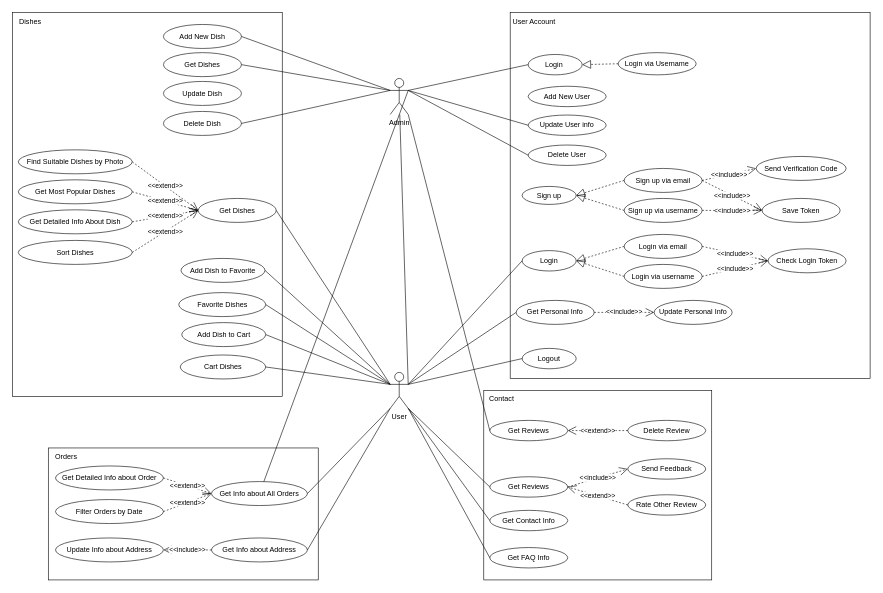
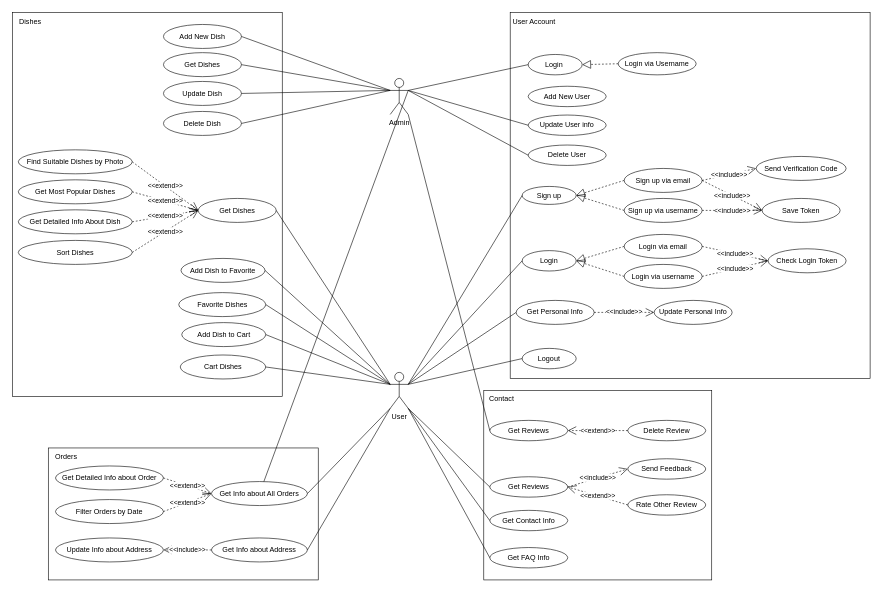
edge "Update Dish" -- "Admin": added
edge "Admin" -- "User": now "Sign up" -- "User"
